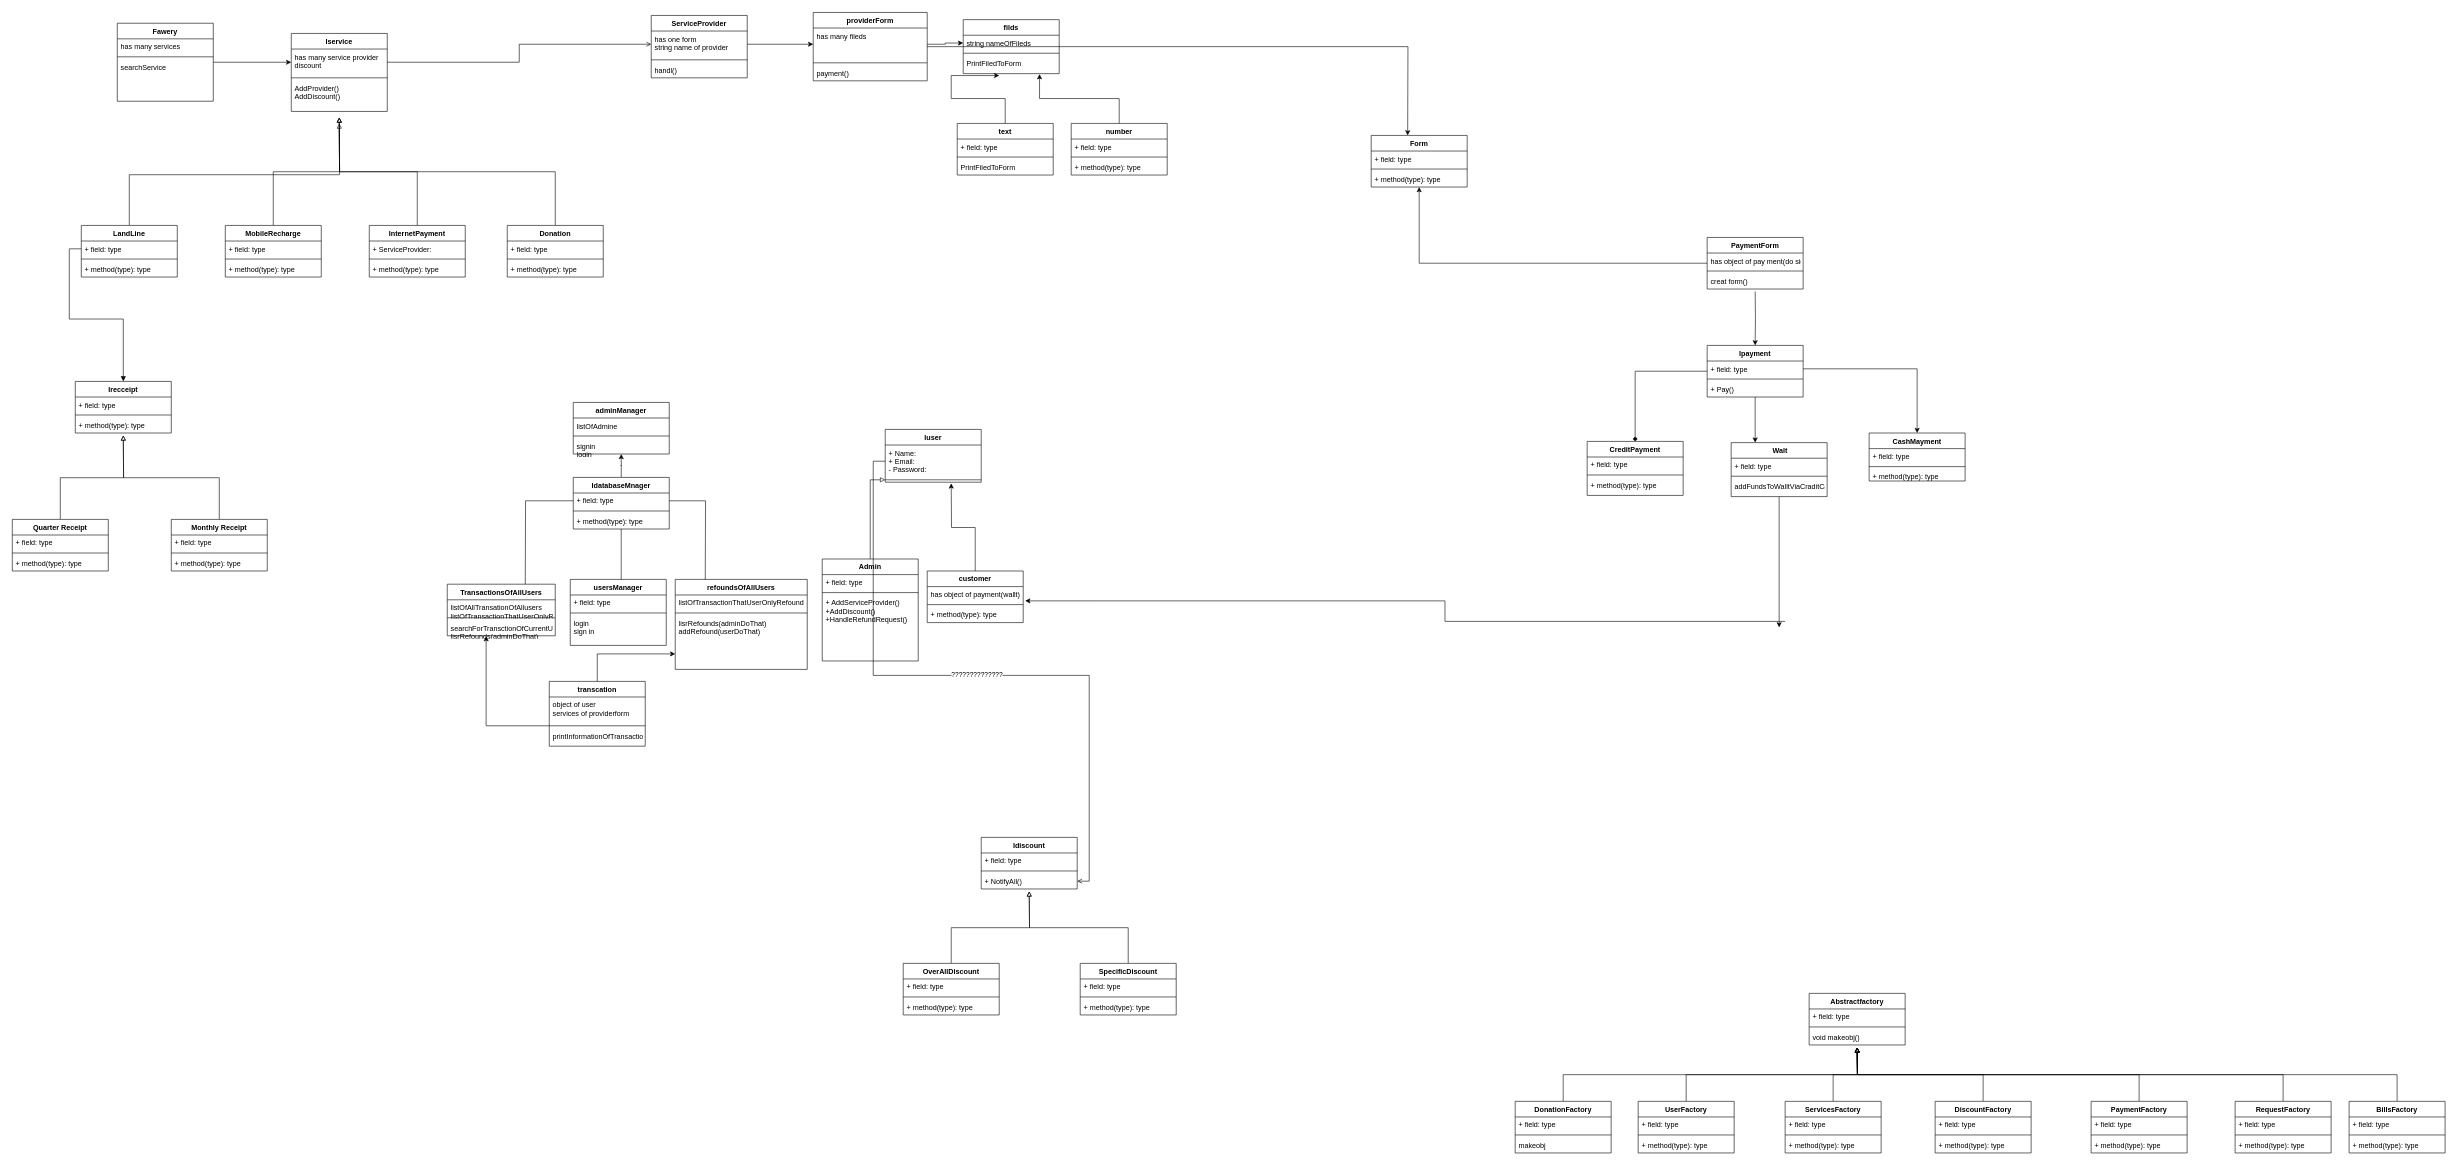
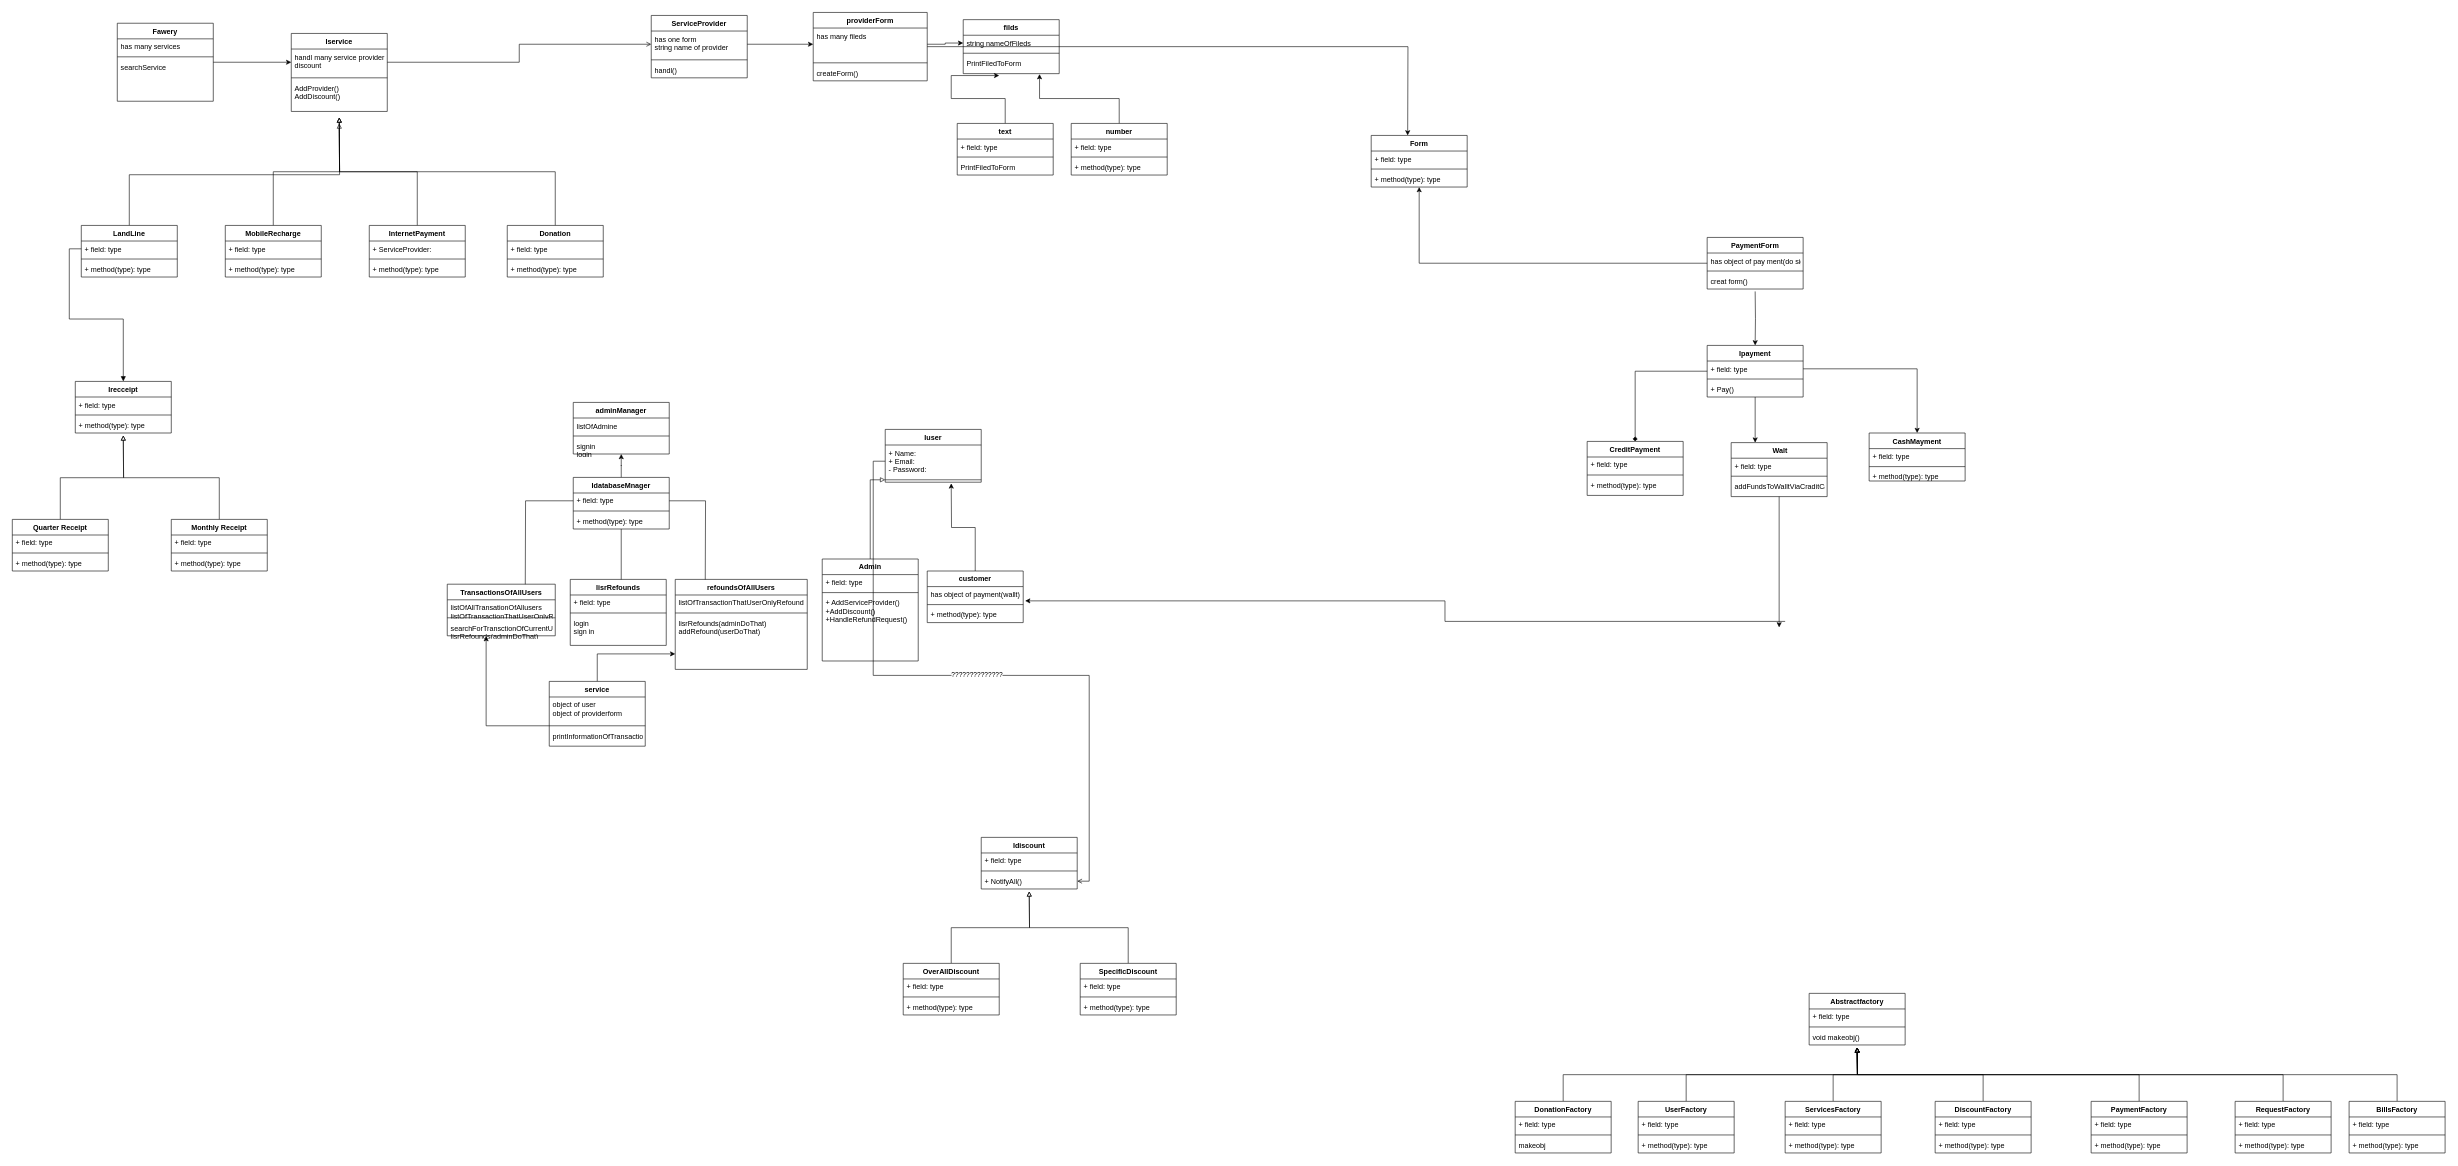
node "has many service provider discount": label "has many service provider discount" -> "handl many service provider discount"
node "payment()": label "payment()" -> "createForm()"
node "usersManager": label "usersManager" -> "lisrRefounds"
node "transcation": label "transcation" -> "service"
node "object of user services of providerform": label "object of user services of providerform" -> "object of user object of providerform"
